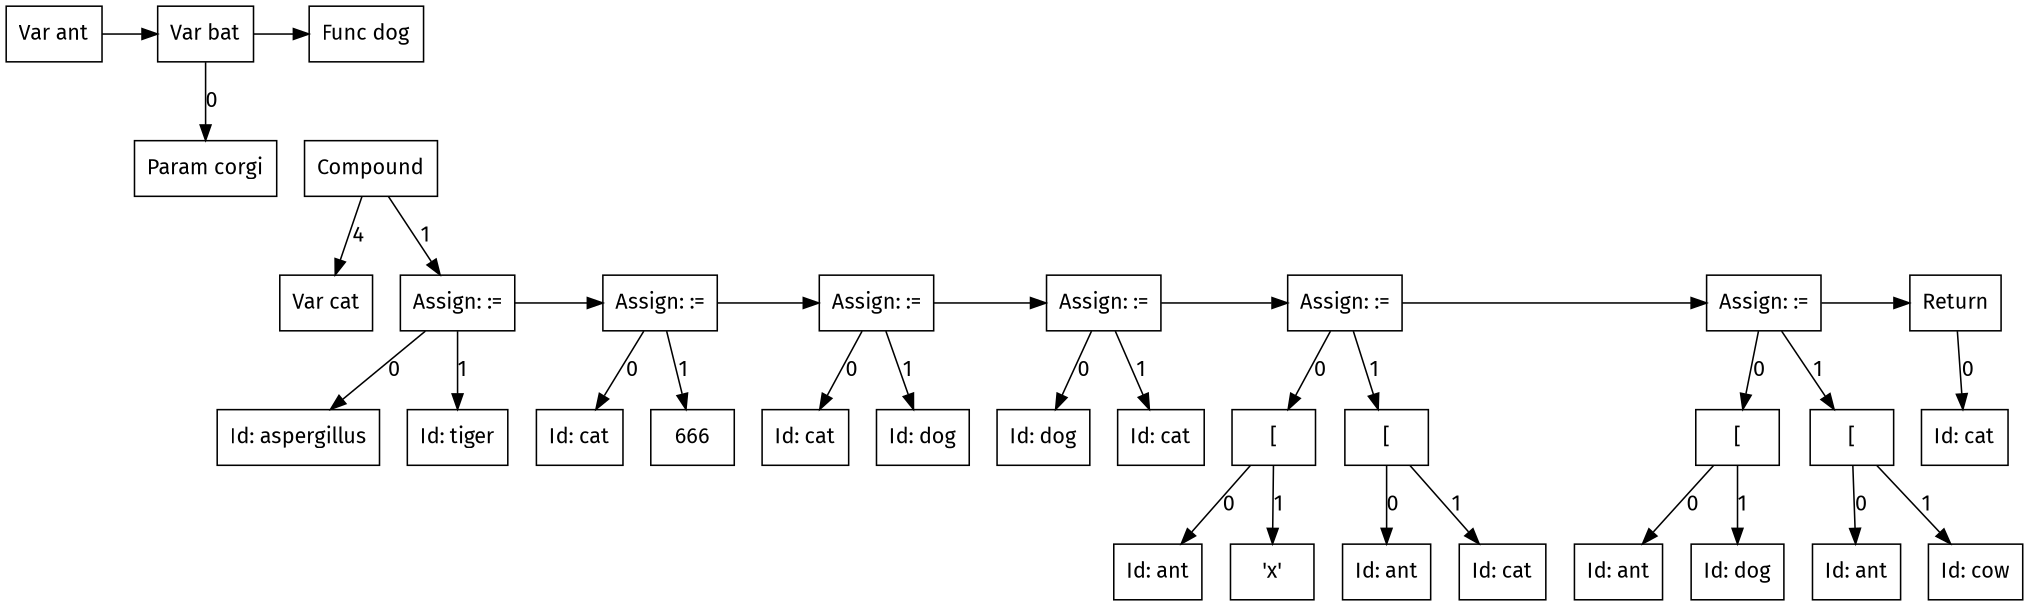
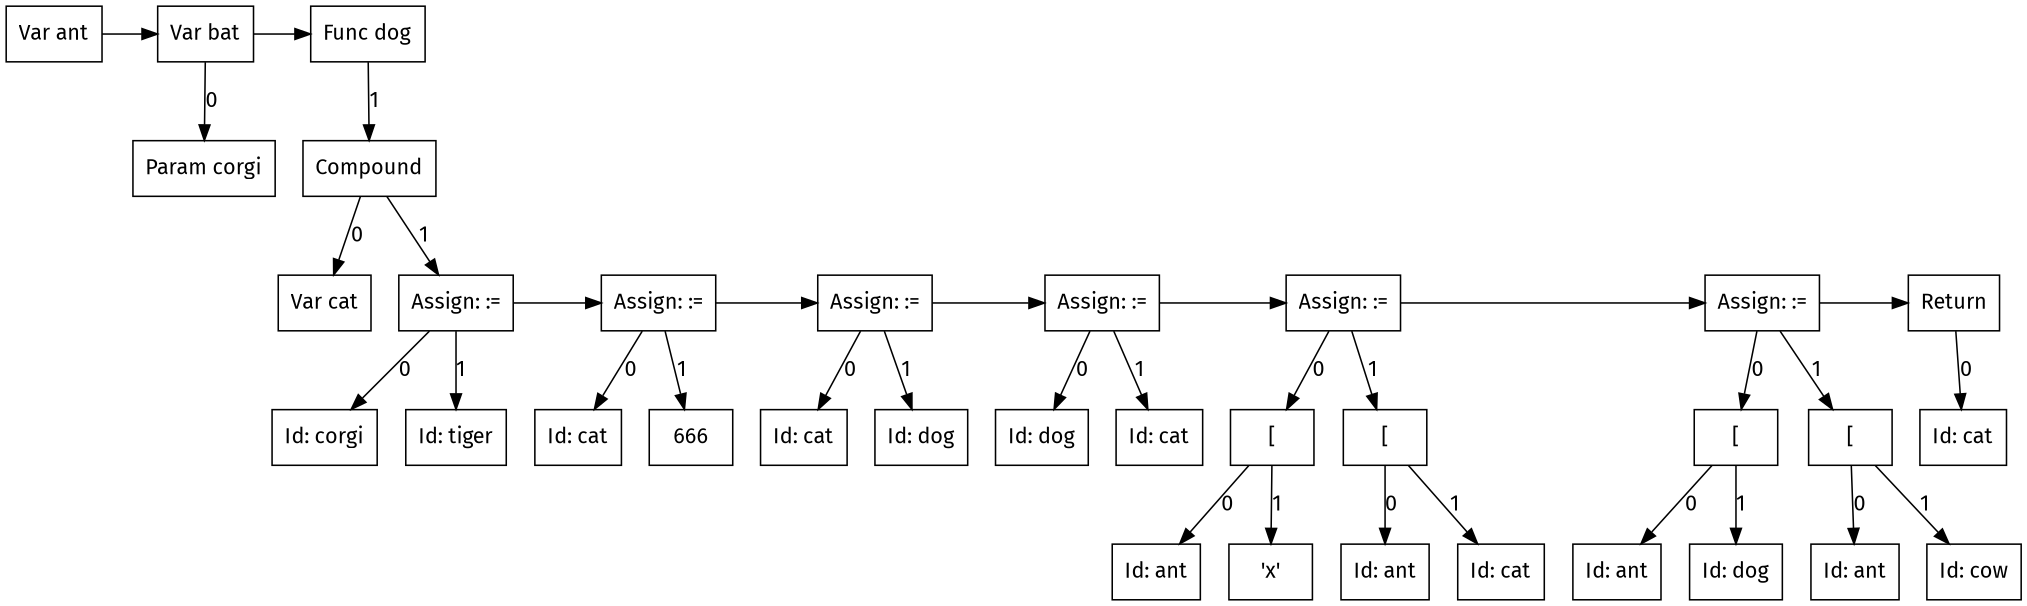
edge "Func dog" -> "Compound": added, label "1"
edge "Compound" -> "Var cat": label "4" -> "0"
node "Id: aspergillus": label "Id: aspergillus" -> "Id: corgi"
